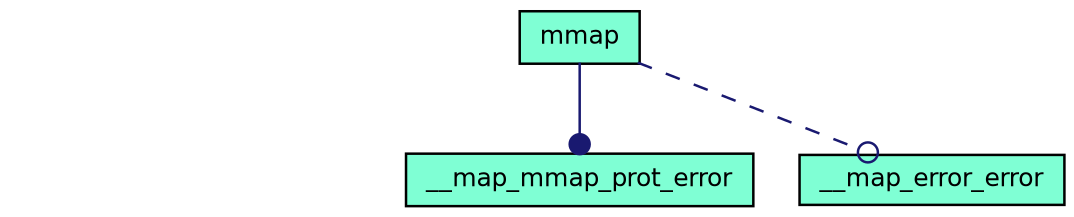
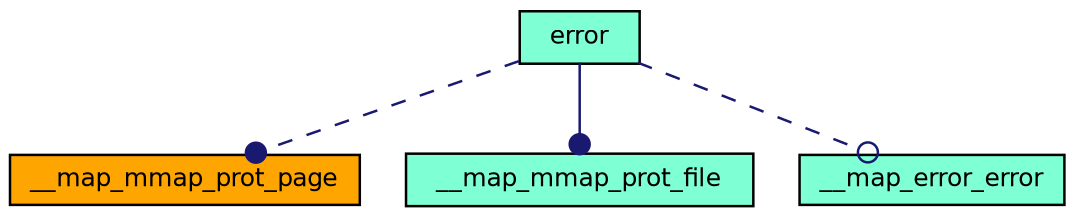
node "mmap": label "mmap" -> "error"
node "__map_mmap_prot_page": added
node "__map_mmap_prot_error": label "__map_mmap_prot_error" -> "__map_mmap_prot_file"
